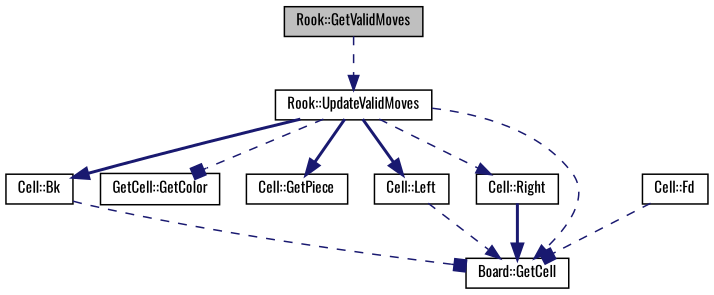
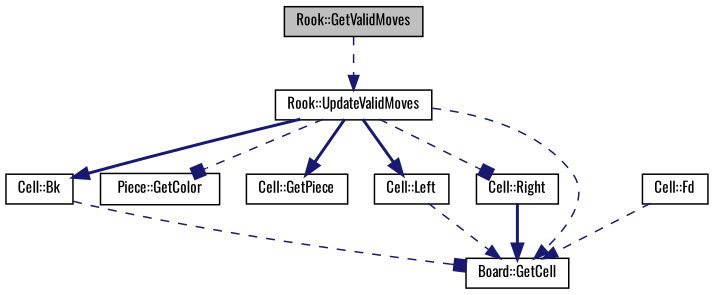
edge "Rook::UpdateValidMoves" -> "Cell::Right": arrowhead normal -> box
node "GetCell::GetColor": label "GetCell::GetColor" -> "Piece::GetColor"
edge "Cell::Fd" -> "Board::GetCell": arrowhead box -> normal
